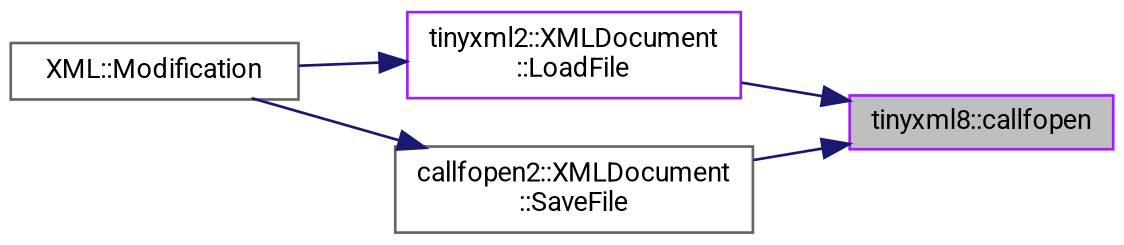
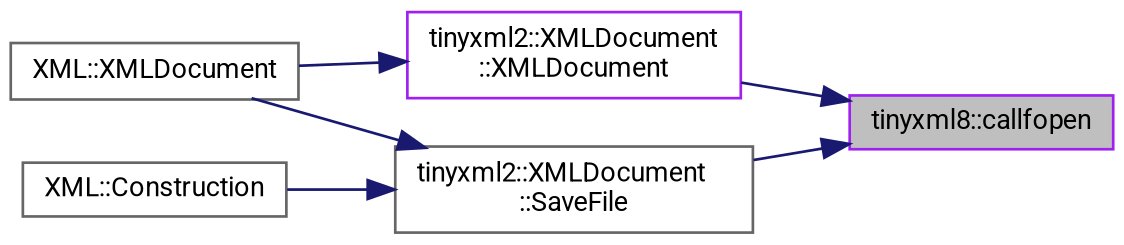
node "tinyxml2::XMLDocument ::LoadFile": label "tinyxml2::XMLDocument ::LoadFile" -> "tinyxml2::XMLDocument ::XMLDocument"
node "XML::Modification": label "XML::Modification" -> "XML::XMLDocument"
node "XML::Construction": added
node "callfopen2::XMLDocument ::SaveFile": label "callfopen2::XMLDocument ::SaveFile" -> "tinyxml2::XMLDocument ::SaveFile"
